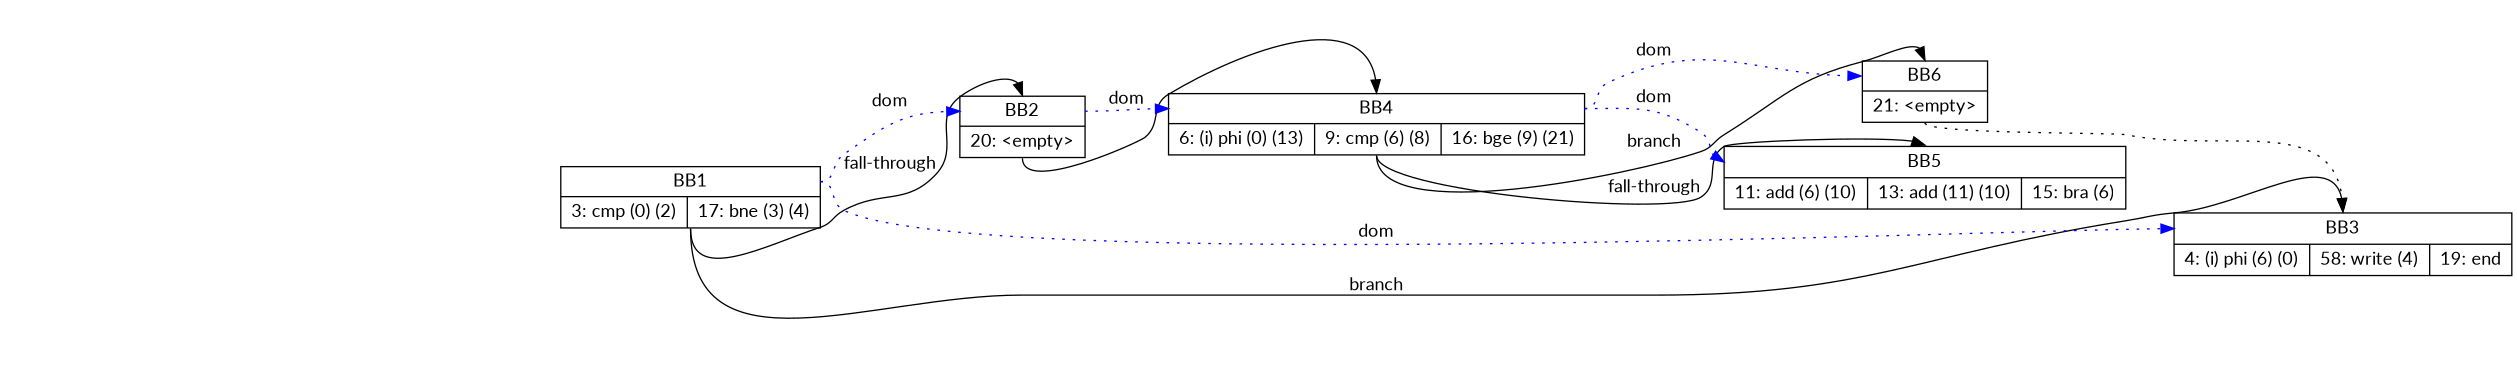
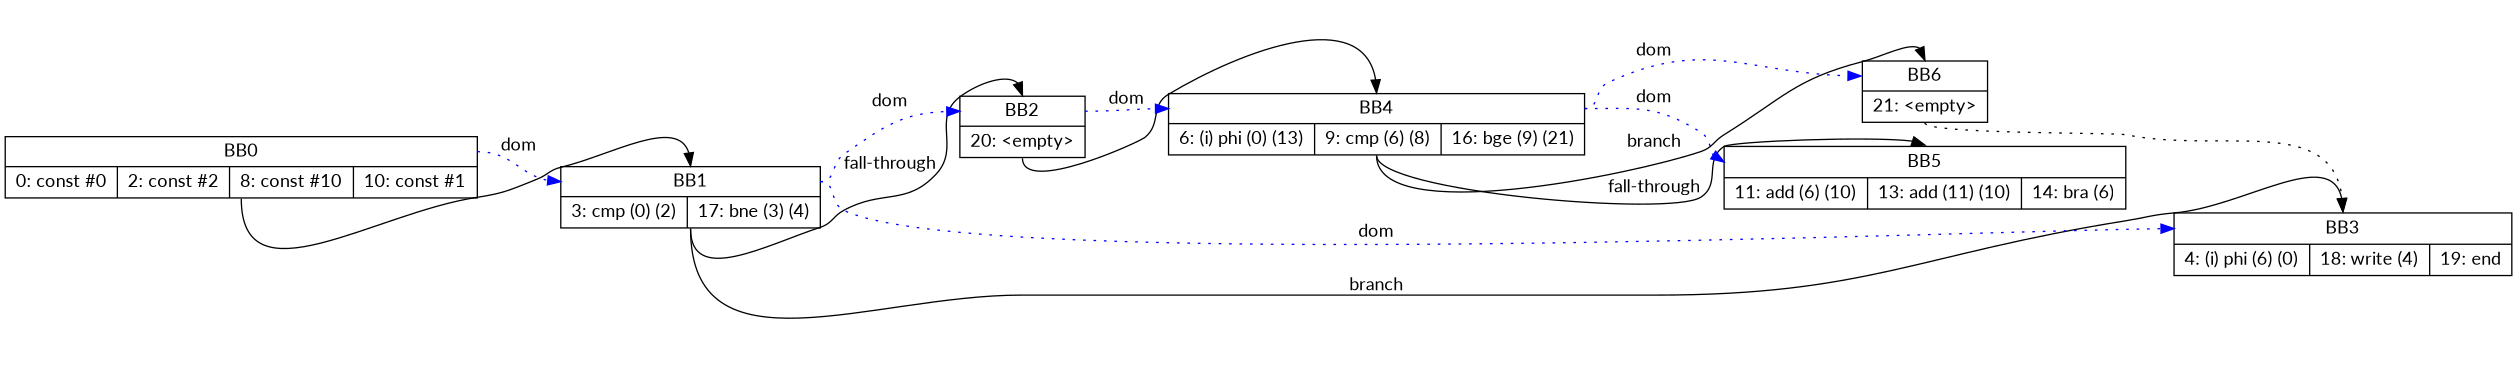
node "BB0": added
node "BB5": text "15: bra (6)" -> "14: bra (6)"
node "BB3": text "58: write (4)" -> "18: write (4)"
